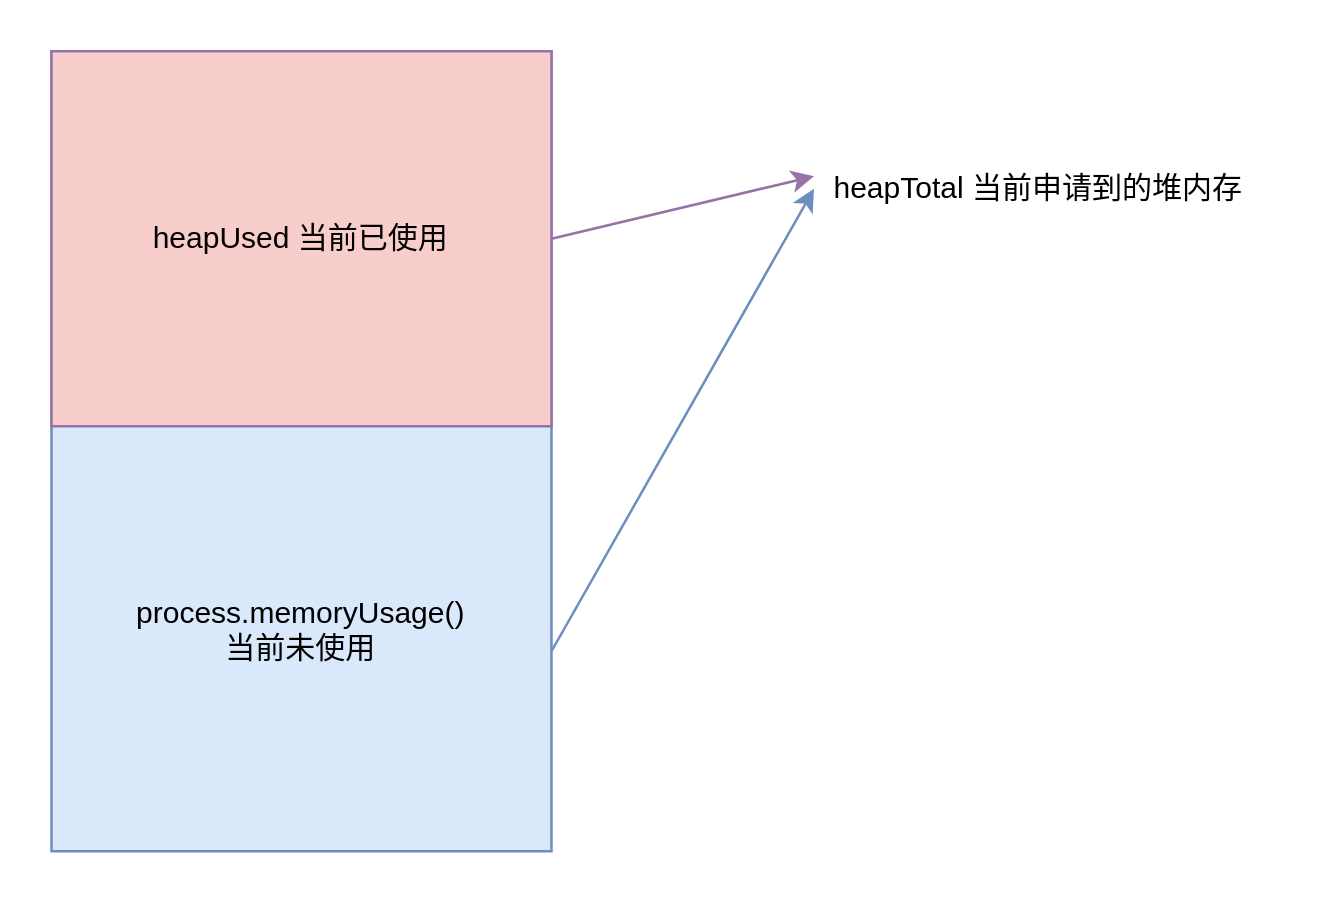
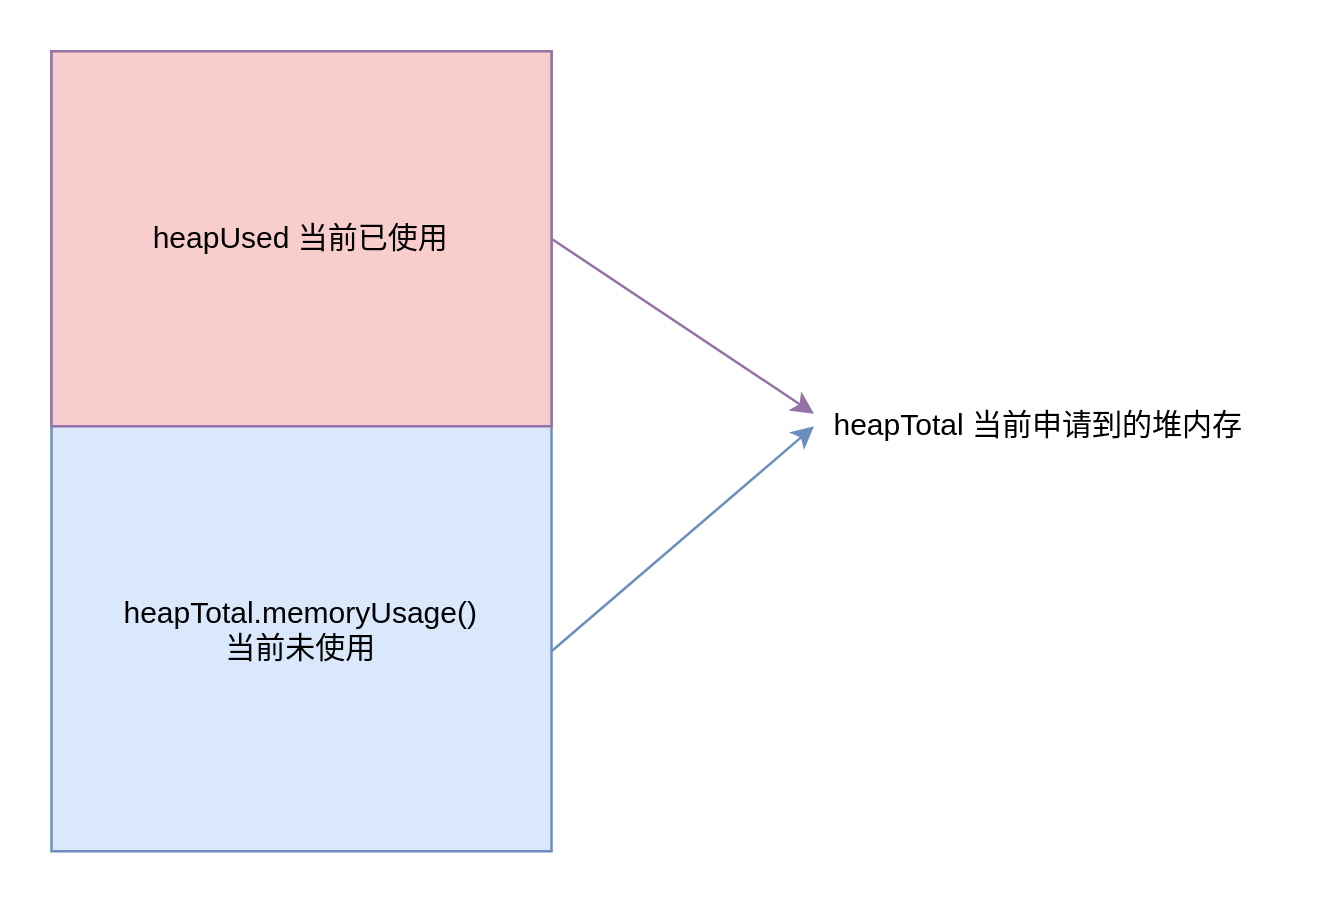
node "heapTotal 当前申请到的堆内存": moved (1039, 189) -> (1039, 426)
node "process.memoryUsage() 当前未使用": label "process.memoryUsage() 当前未使用" -> "heapTotal.memoryUsage() 当前未使用"
